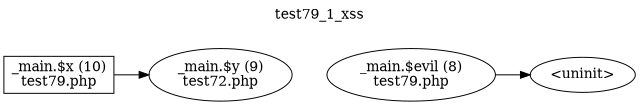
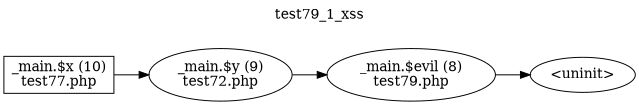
node "_main.$x (10) test79.php": label "_main.$x (10) test79.php" -> "_main.$x (10) test77.php"
edge "_main.$y (9) test72.php" -> "_main.$evil (8) test79.php": added
